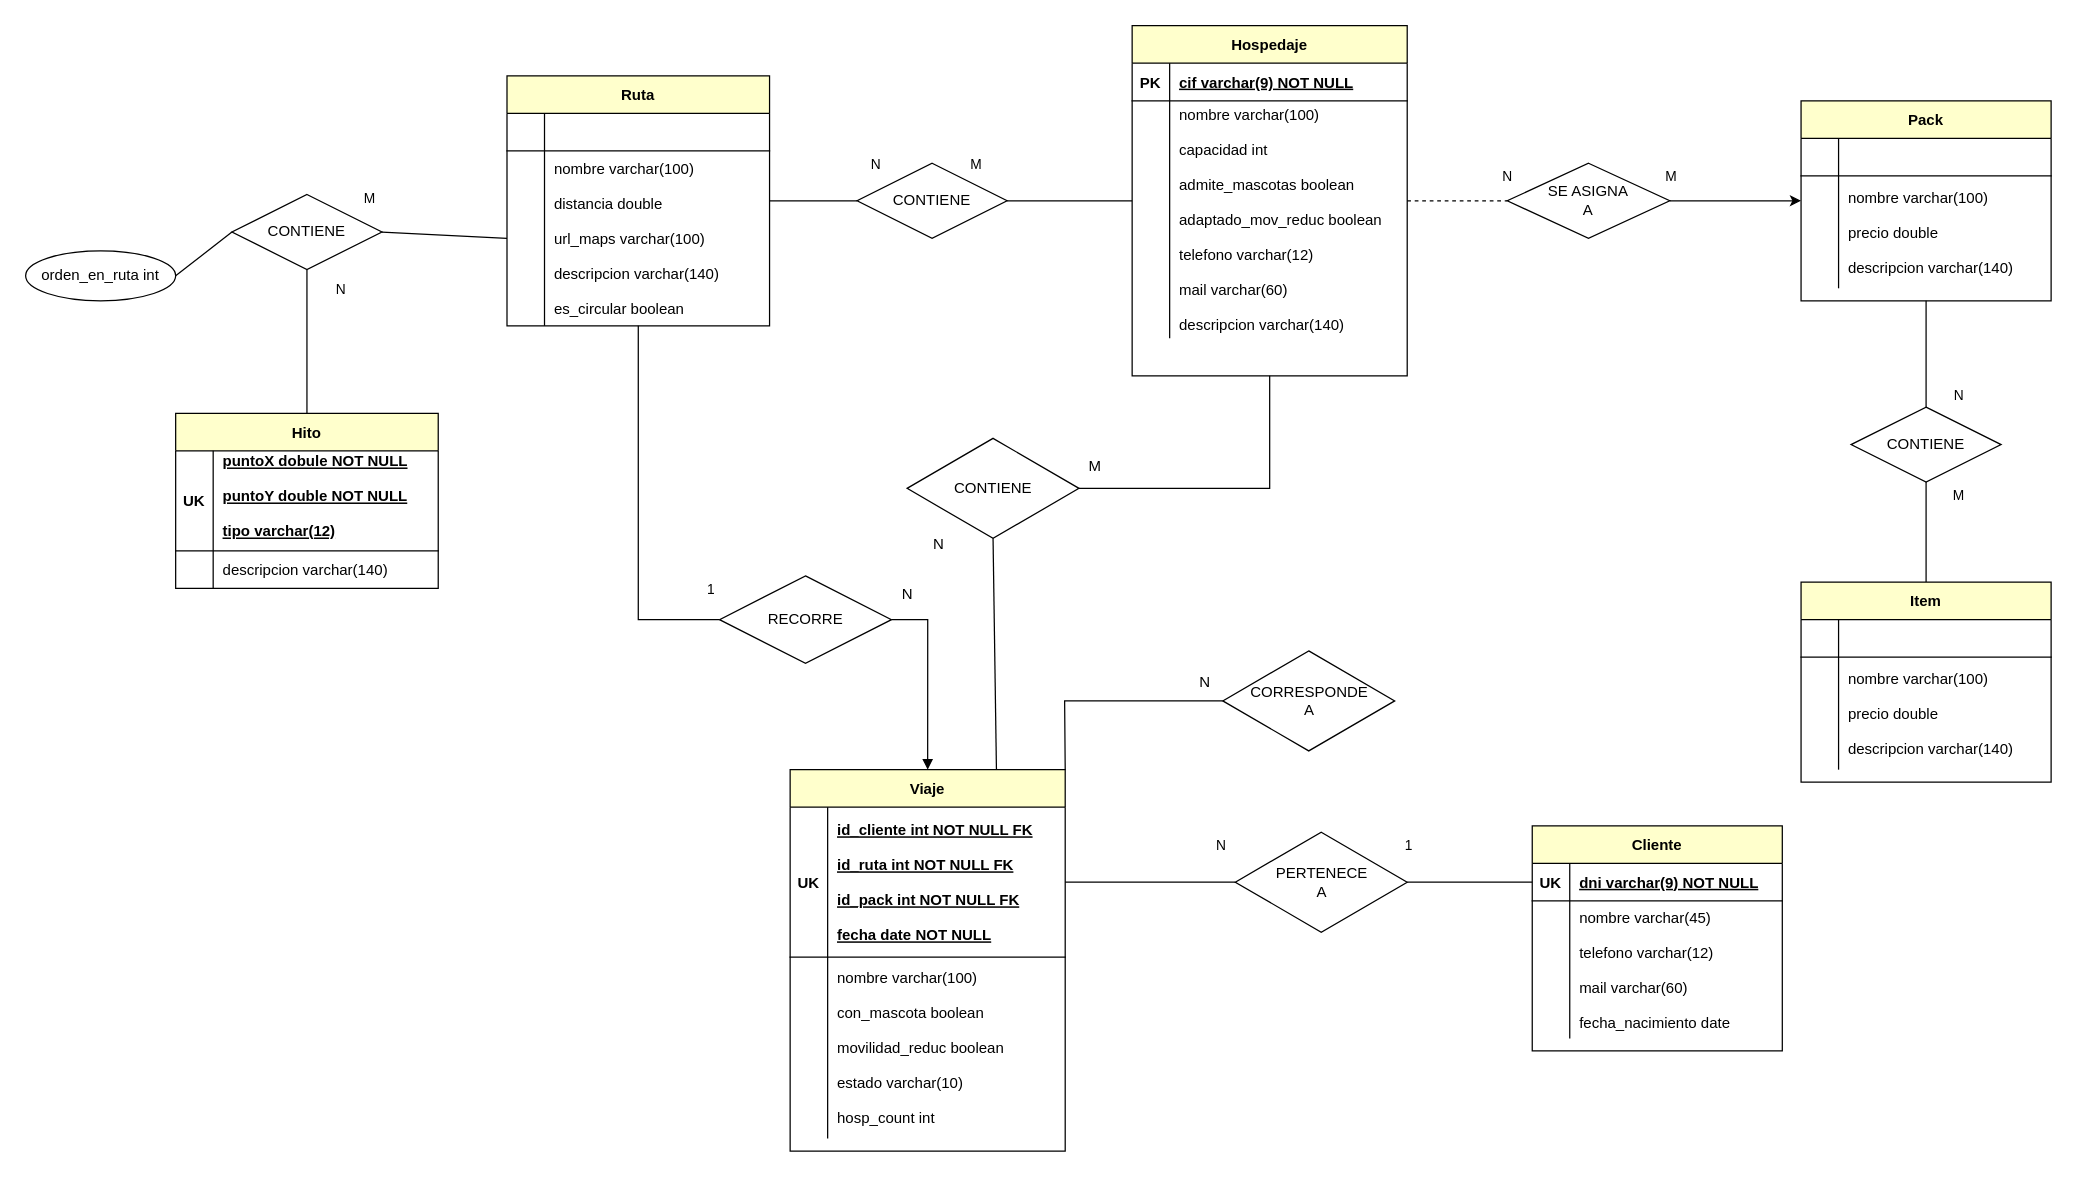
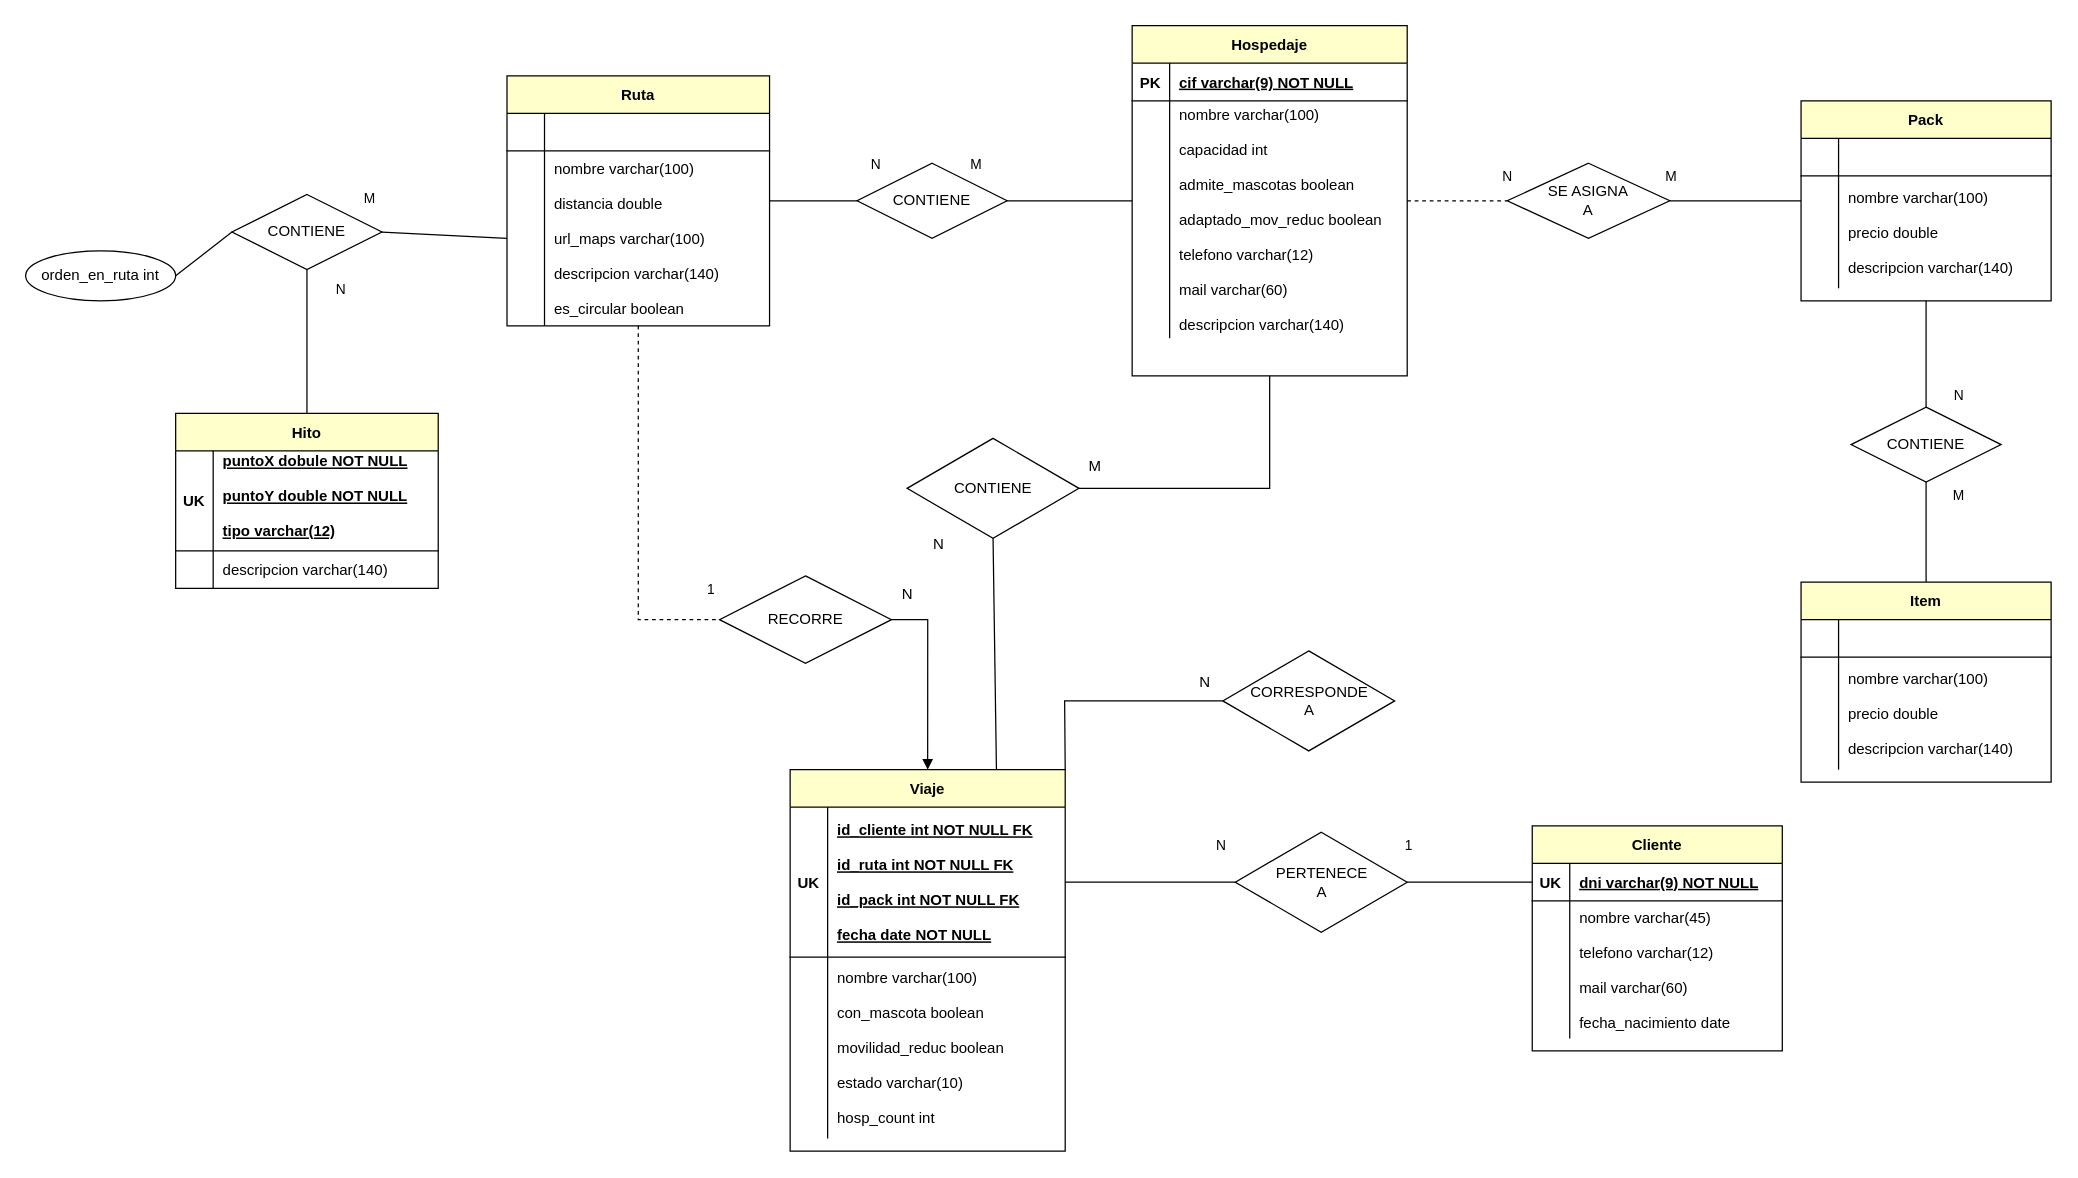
edge "SE ASIGNA A" -> "Pack": arrowhead classic -> none
edge "Ruta" -- "RECORRE": style solid -> dashed
